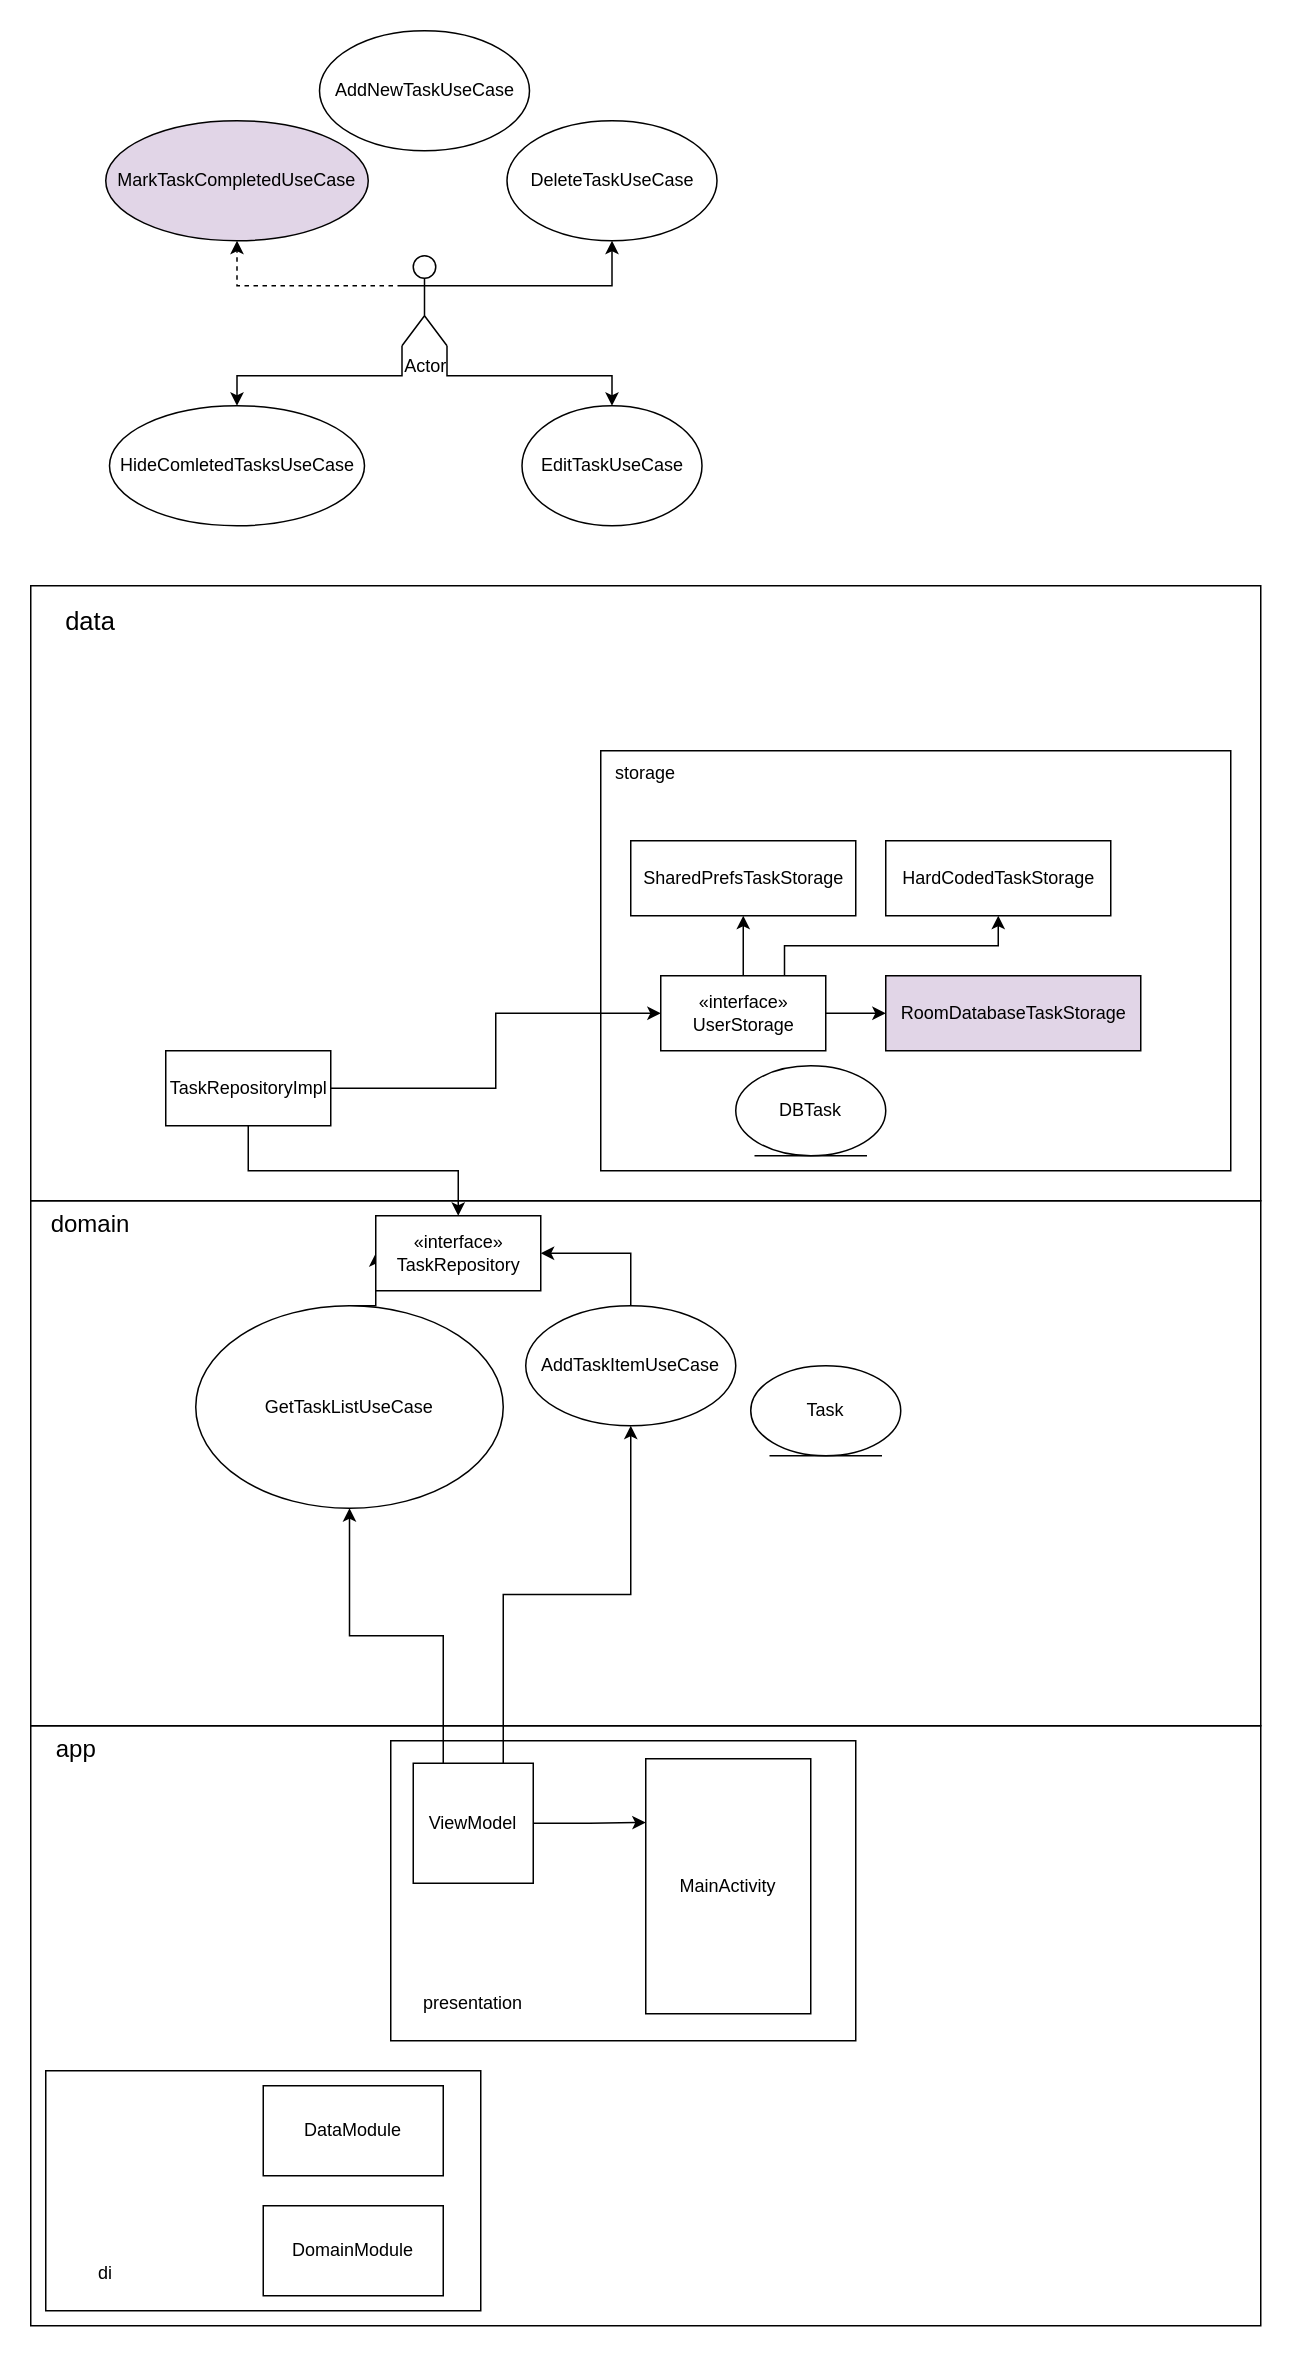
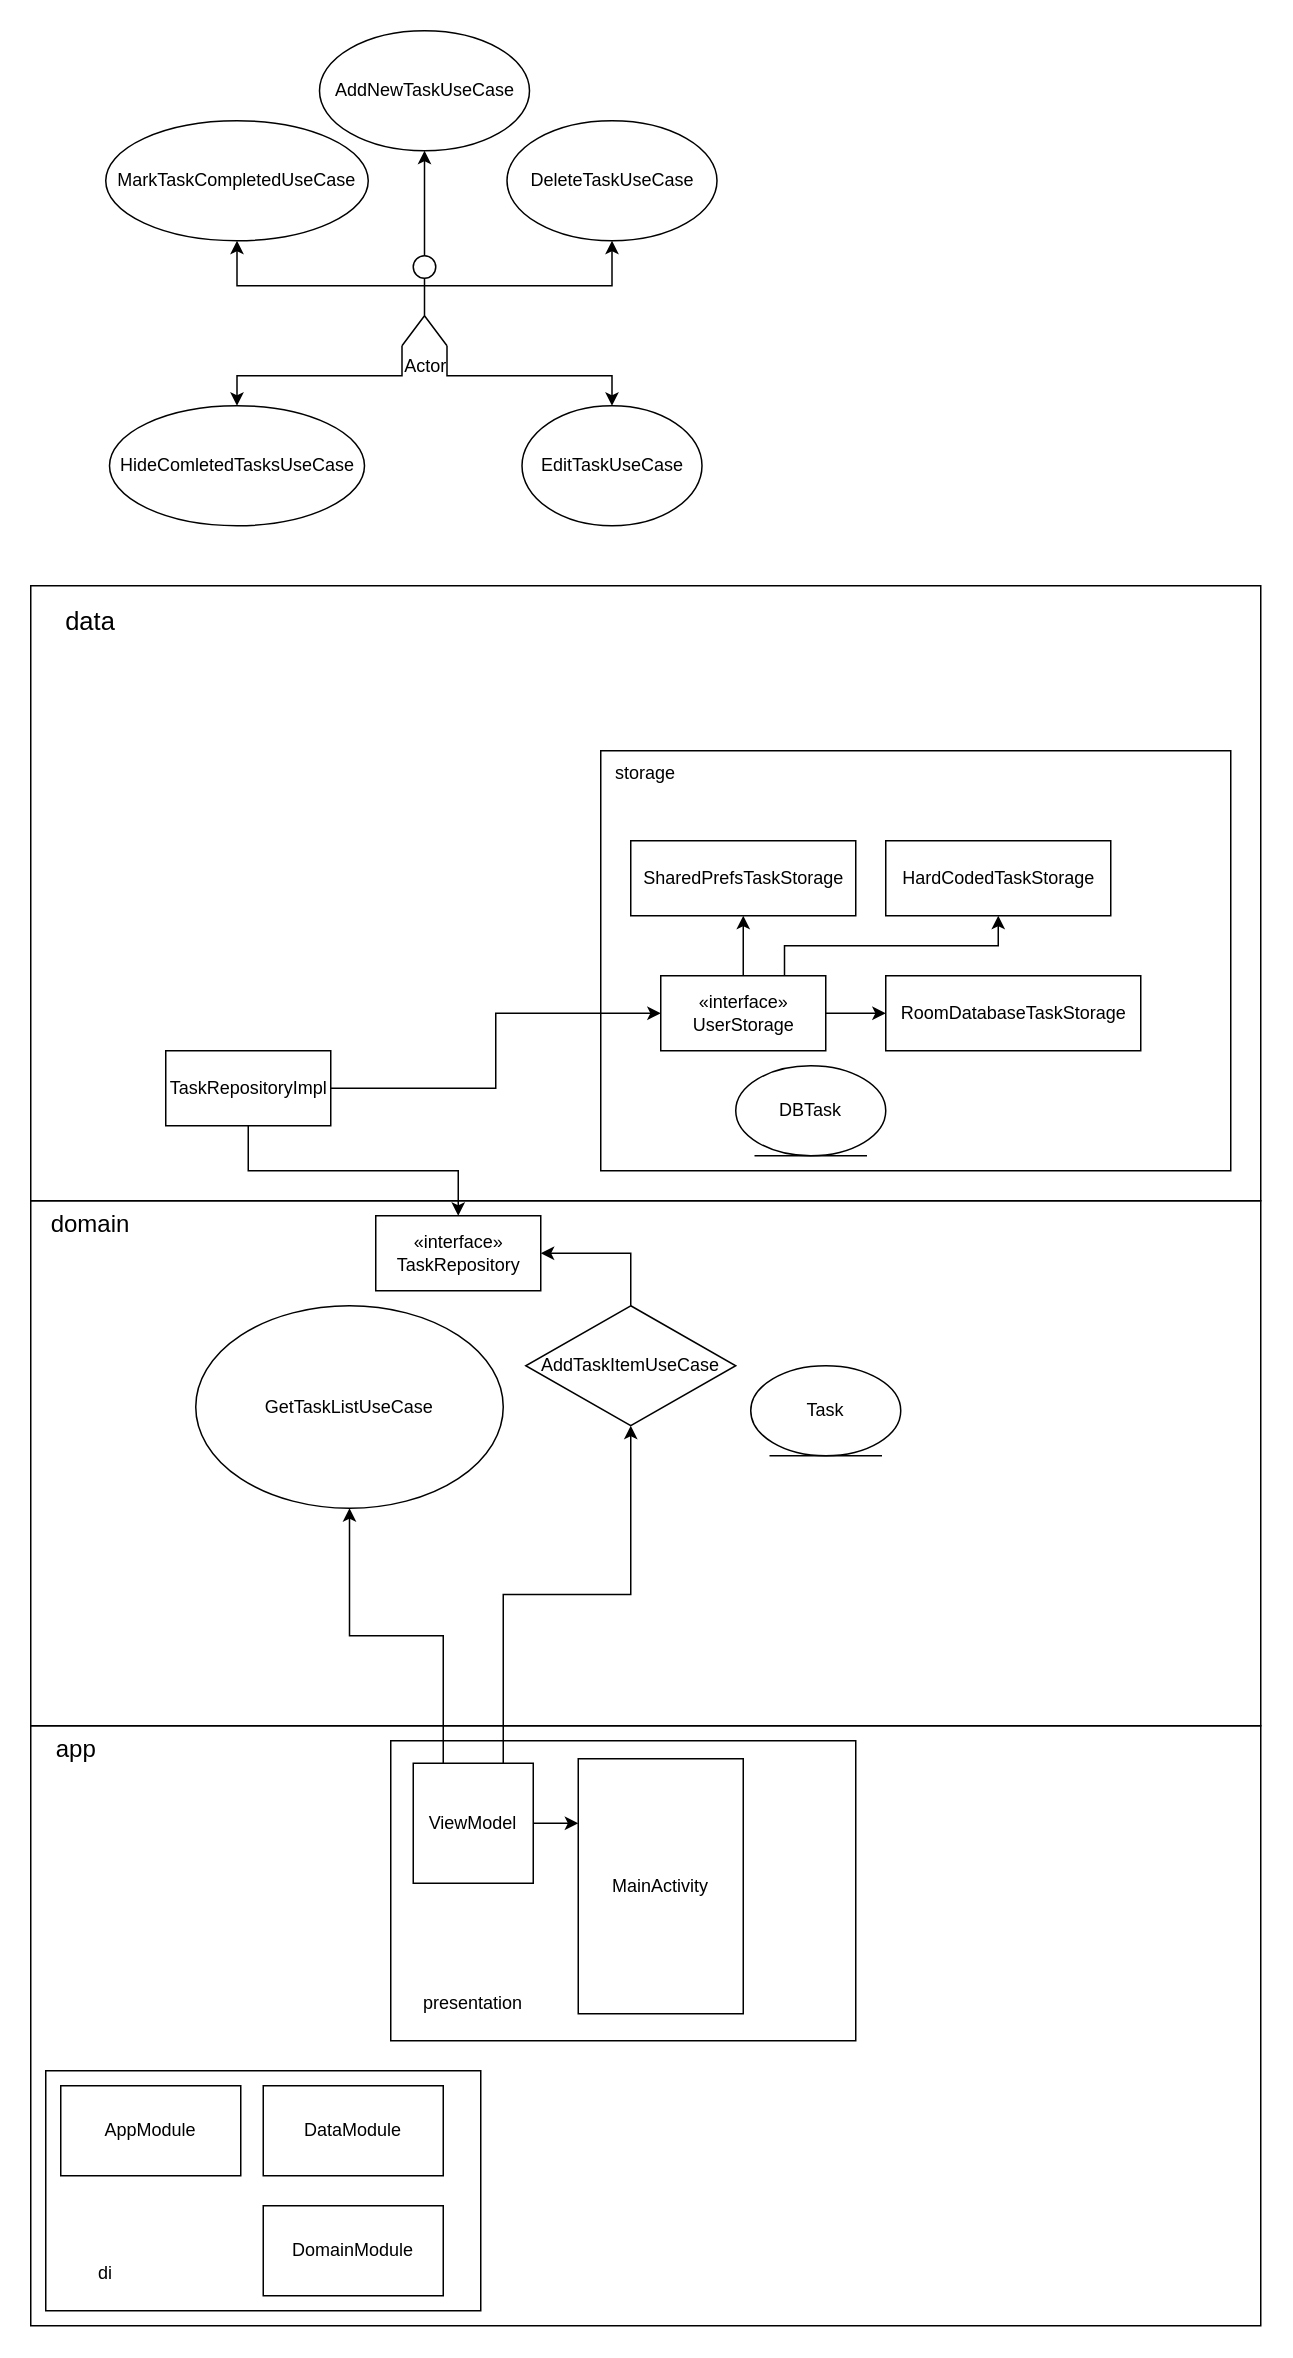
node "MarkTaskCompletedUseCase": fillcolor #e1d5e7 -> #ffffff
edge "Actor" -> "AddNewTaskUseCase": added
edge "Actor" -> "MarkTaskCompletedUseCase": style dashed -> solid
node "RoomDatabaseTaskStorage": fillcolor #e1d5e7 -> #ffffff
edge "GetTaskListUseCase" -> "«interface» TaskRepository": removed
node "AddTaskItemUseCase": shape ellipse -> diamond
node "MainActivity": moved (728, 1886) -> (661, 1886)
node "AppModule": added
